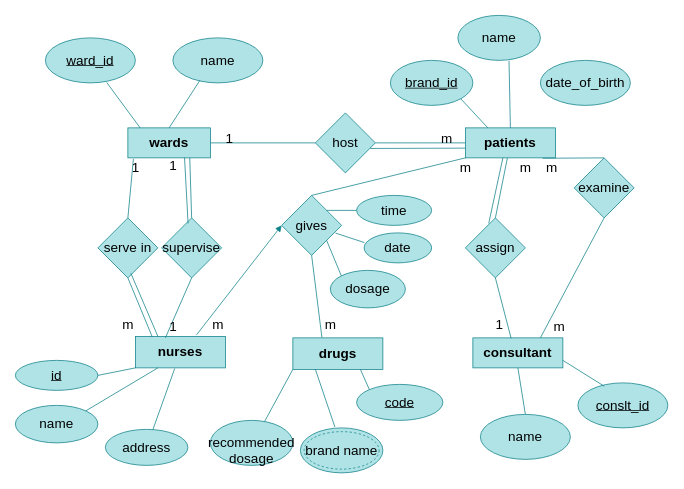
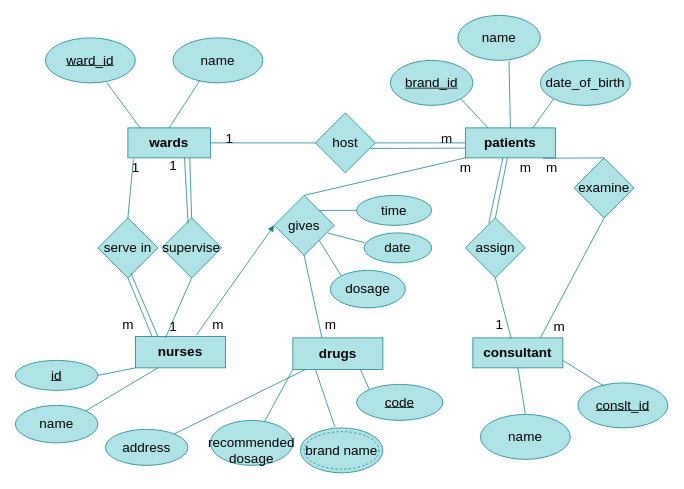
edge "date_of_birth" -- "patients": added
node "gives": moved (312, 225) -> (304, 225)
edge "nurses" -- "address": now "drugs" -- "address"
